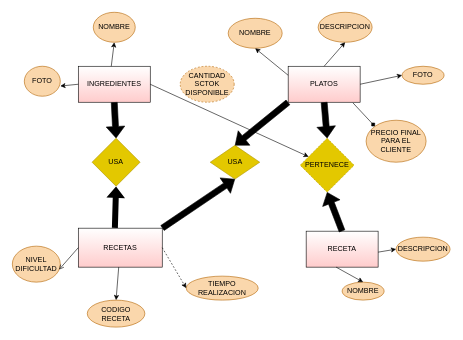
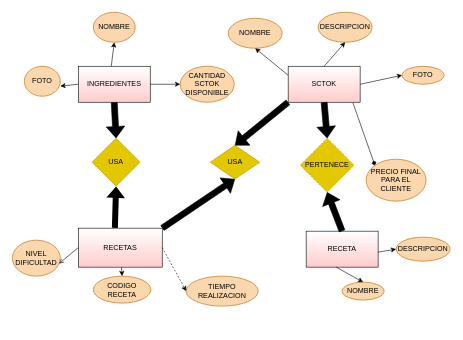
node "CANTIDAD SCTOK DISPONIBLE": style dashed -> solid
node "PLATOS": label "PLATOS" -> "SCTOK"
edge "INGREDIENTES" -> "PERTENECE": now "INGREDIENTES" -> "CANTIDAD SCTOK DISPONIBLE"
node "PRECIO FINAL PARA EL CLIENTE": moved (396, 141) -> (396, 180)
node "NIVEL DIFICULTAD": moved (36, 264) -> (36, 258)
node "TIEMPO REALIZACION": size 72x24 -> 72x30
node "CODIGO RECETA": moved (116, 314) -> (122, 290)
